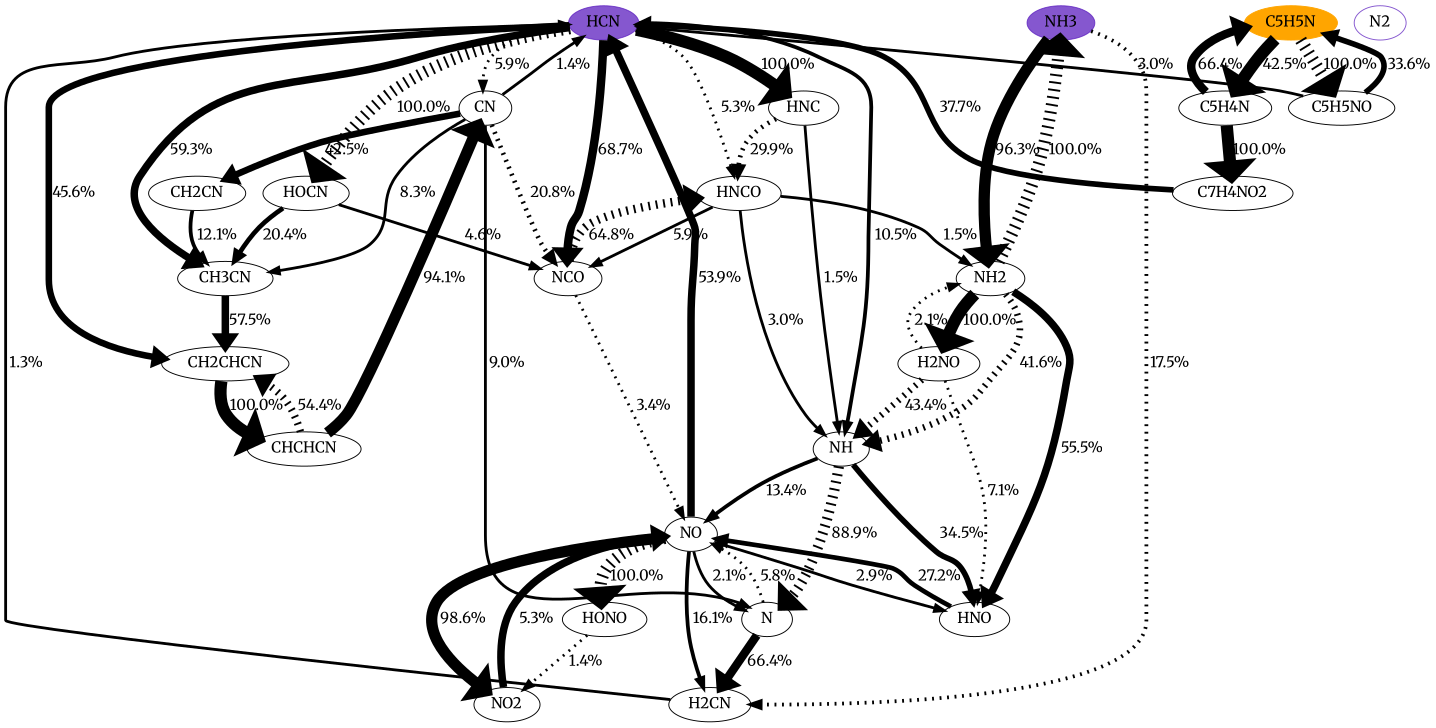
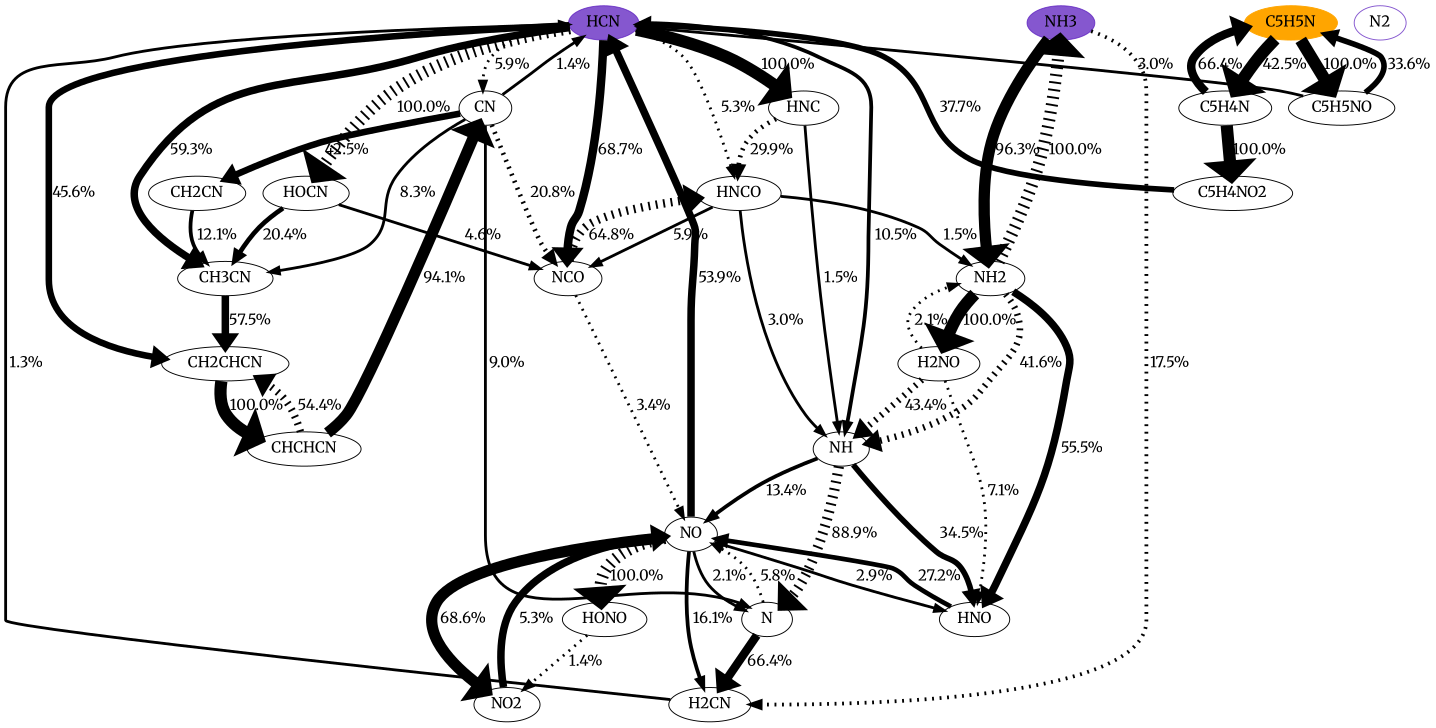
edge "C5H5N" -> "C5H5NO": style dotted -> bold
node "C7H4NO2": label "C7H4NO2" -> "C5H4NO2"
edge "NO" -> "NO2": label " 98.6%" -> " 68.6%"
